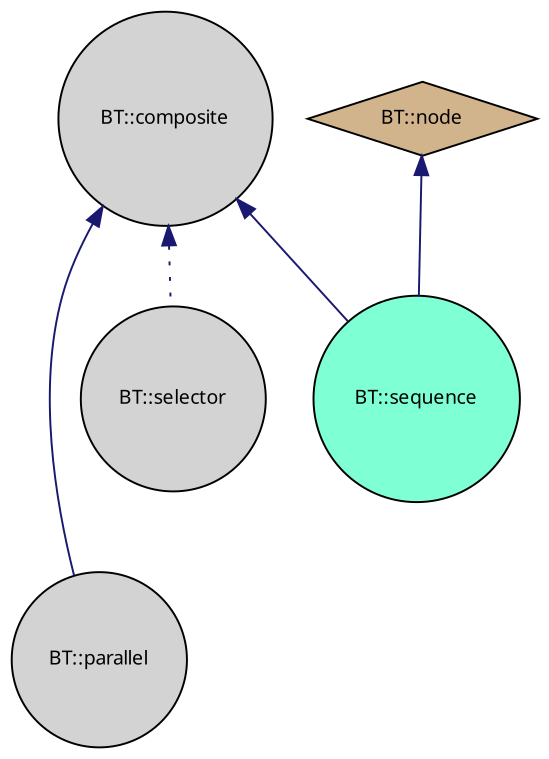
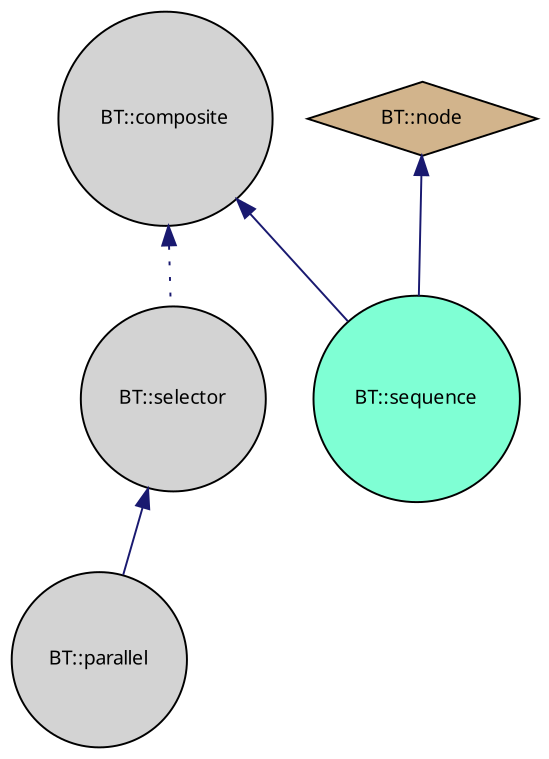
edge "BT::parallel" -> "BT::composite": now "BT::parallel" -> "BT::selector"
